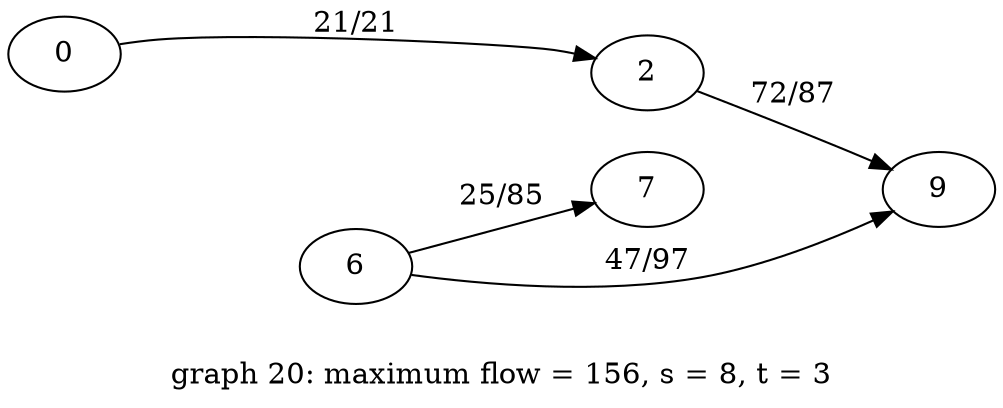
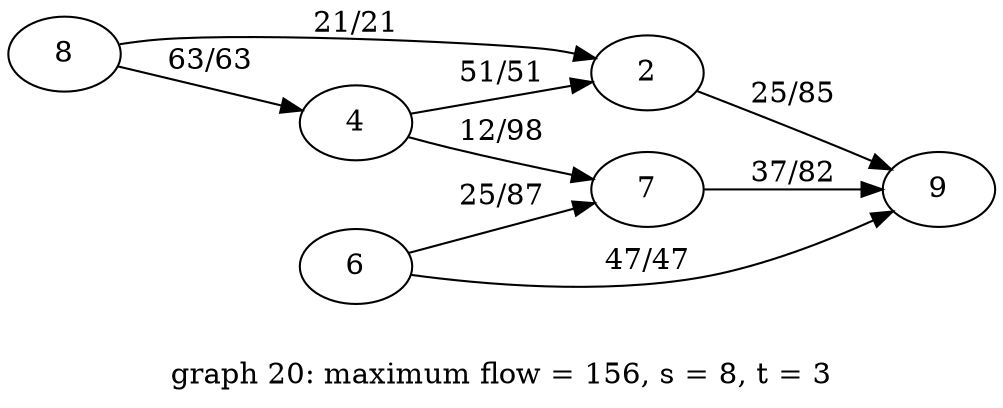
node "0": label "0" -> "8"
edge "2" -> "9": label " 72/87 " -> " 25/85 "
node "4": added
edge "7" -> "9": added, label "37/82"
edge "6" -> "7": label " 25/85 " -> " 25/87 "
edge "6" -> "9": label " 47/97 " -> " 47/47 "
